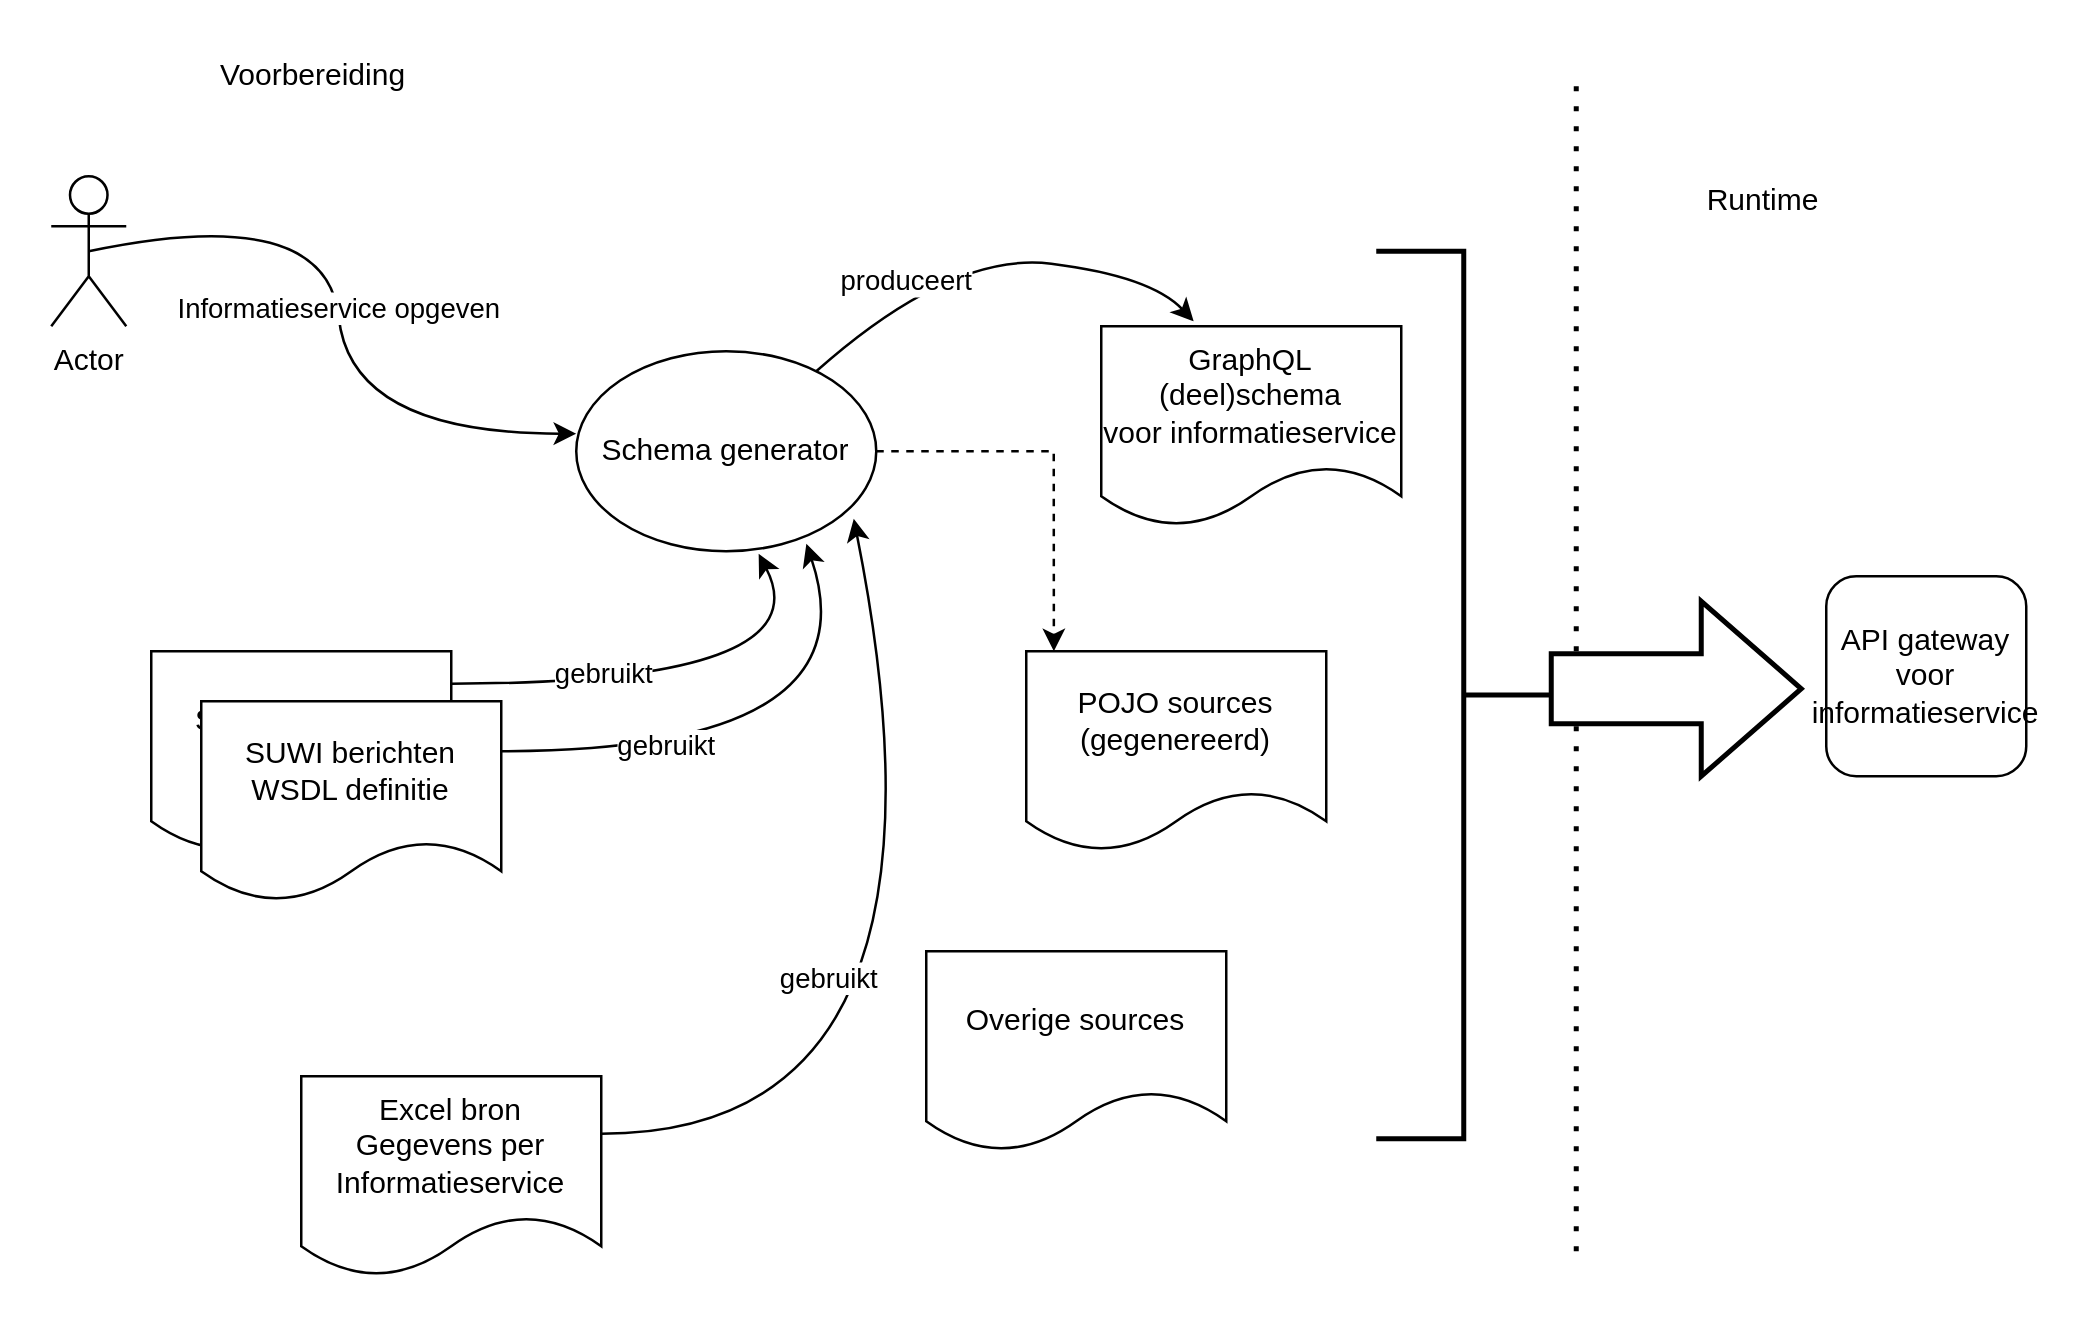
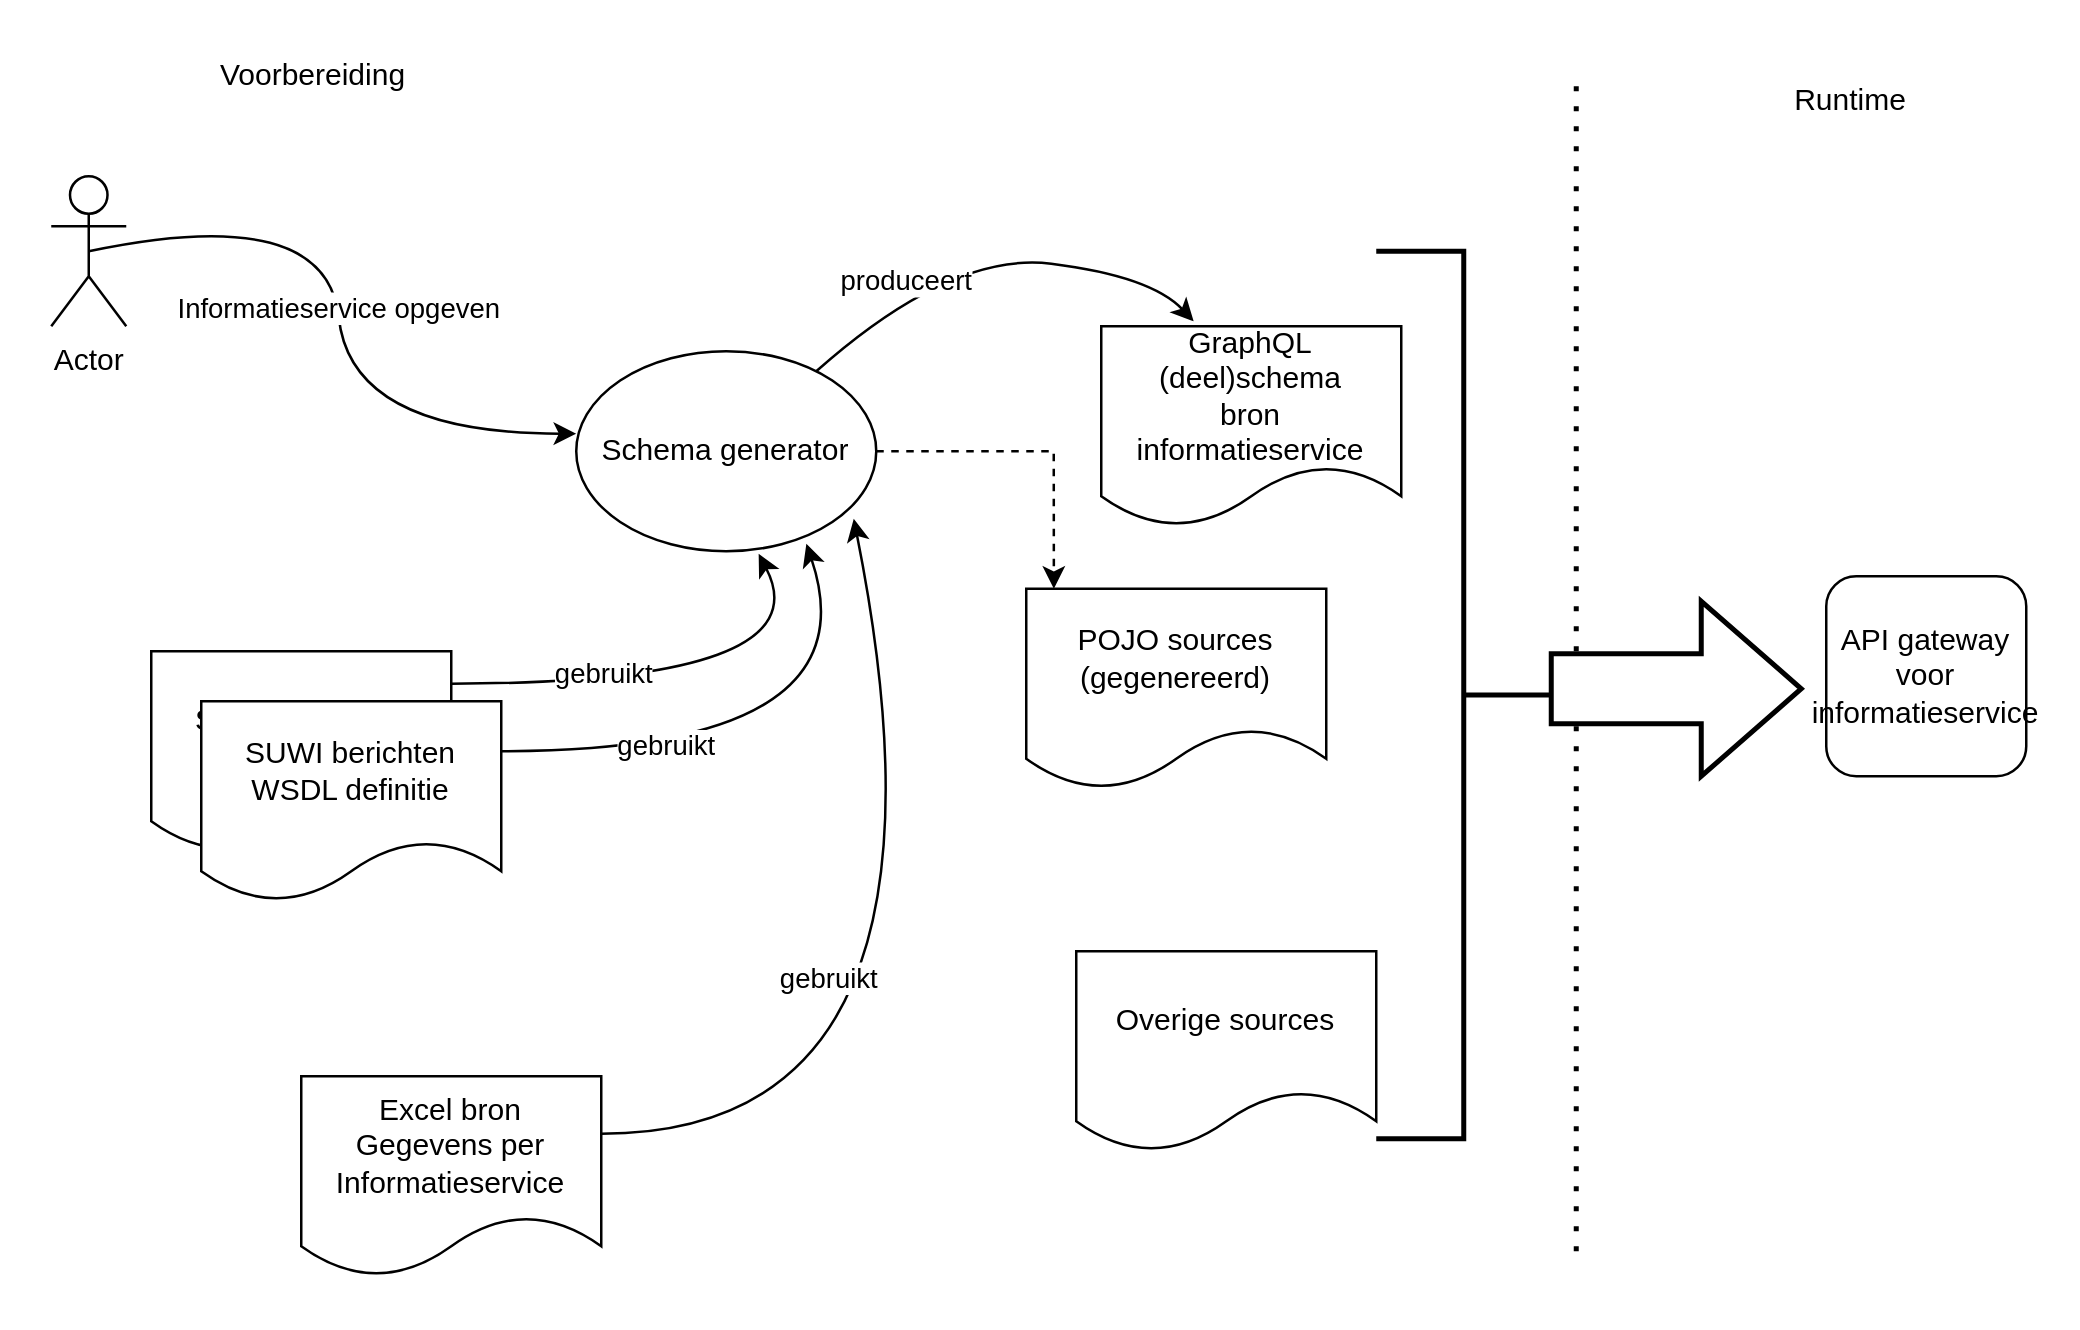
node "Runtime": moved (1764, 201) -> (1851, 101)
node "GraphQL (deel)schema voor informatieservice": label "GraphQL (deel)schema voor informatieservice" -> "GraphQL (deel)schema bron informatieservice"
node "POJO sources (gegenereerd)": moved (1176, 751) -> (1176, 689)
node "Overige sources": moved (1076, 1051) -> (1226, 1051)
